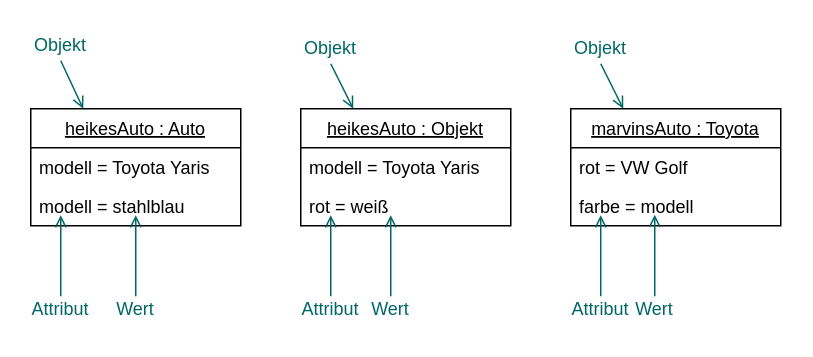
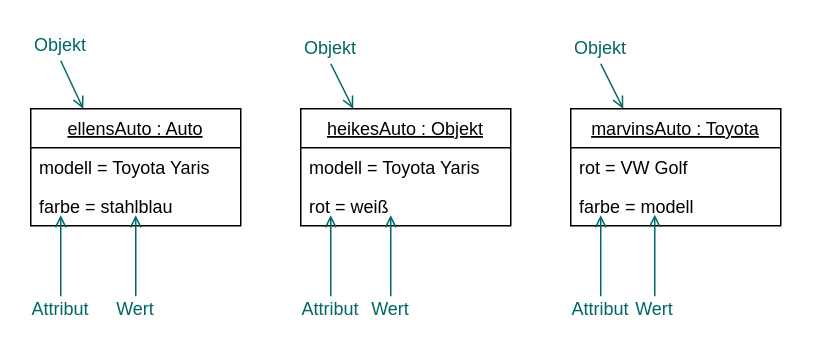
node "heikesAuto : Auto": label "heikesAuto : Auto" -> "ellensAuto : Auto"
node "modell = stahlblau": label "modell = stahlblau" -> "farbe = stahlblau"
